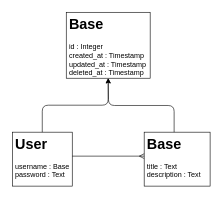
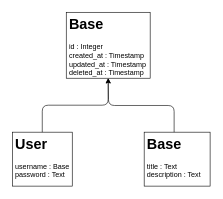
edge "User username : Base password : Text" -> "Base title : Text description : Text": removed
